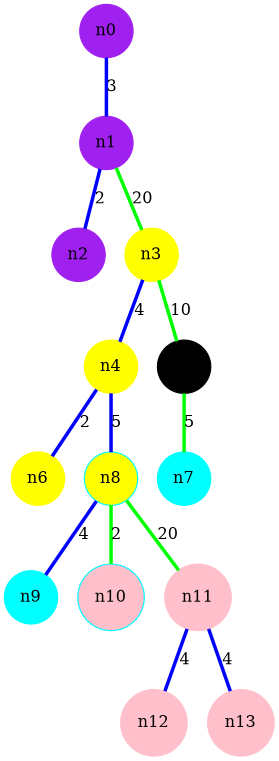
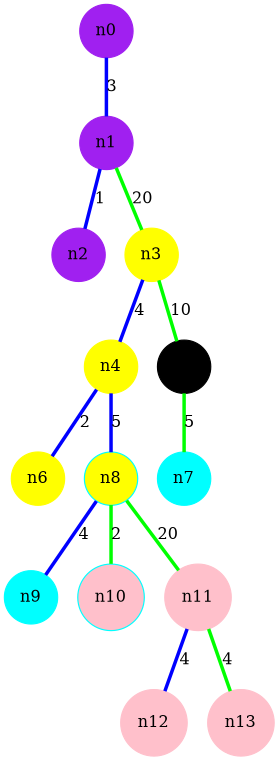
edge "n1" -- "n2": label "2" -> "1"
edge "n11" -- "n13": color blue -> green
